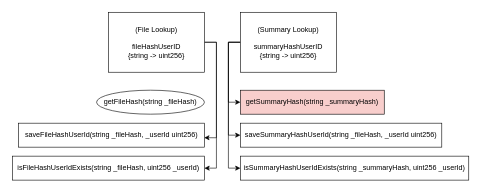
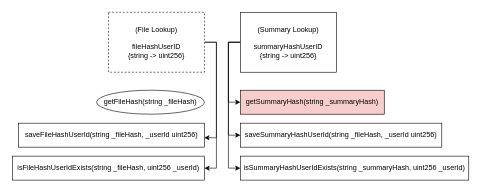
node "(File Lookup) fileHashUserID {string -> uint256}": style solid -> dashed
